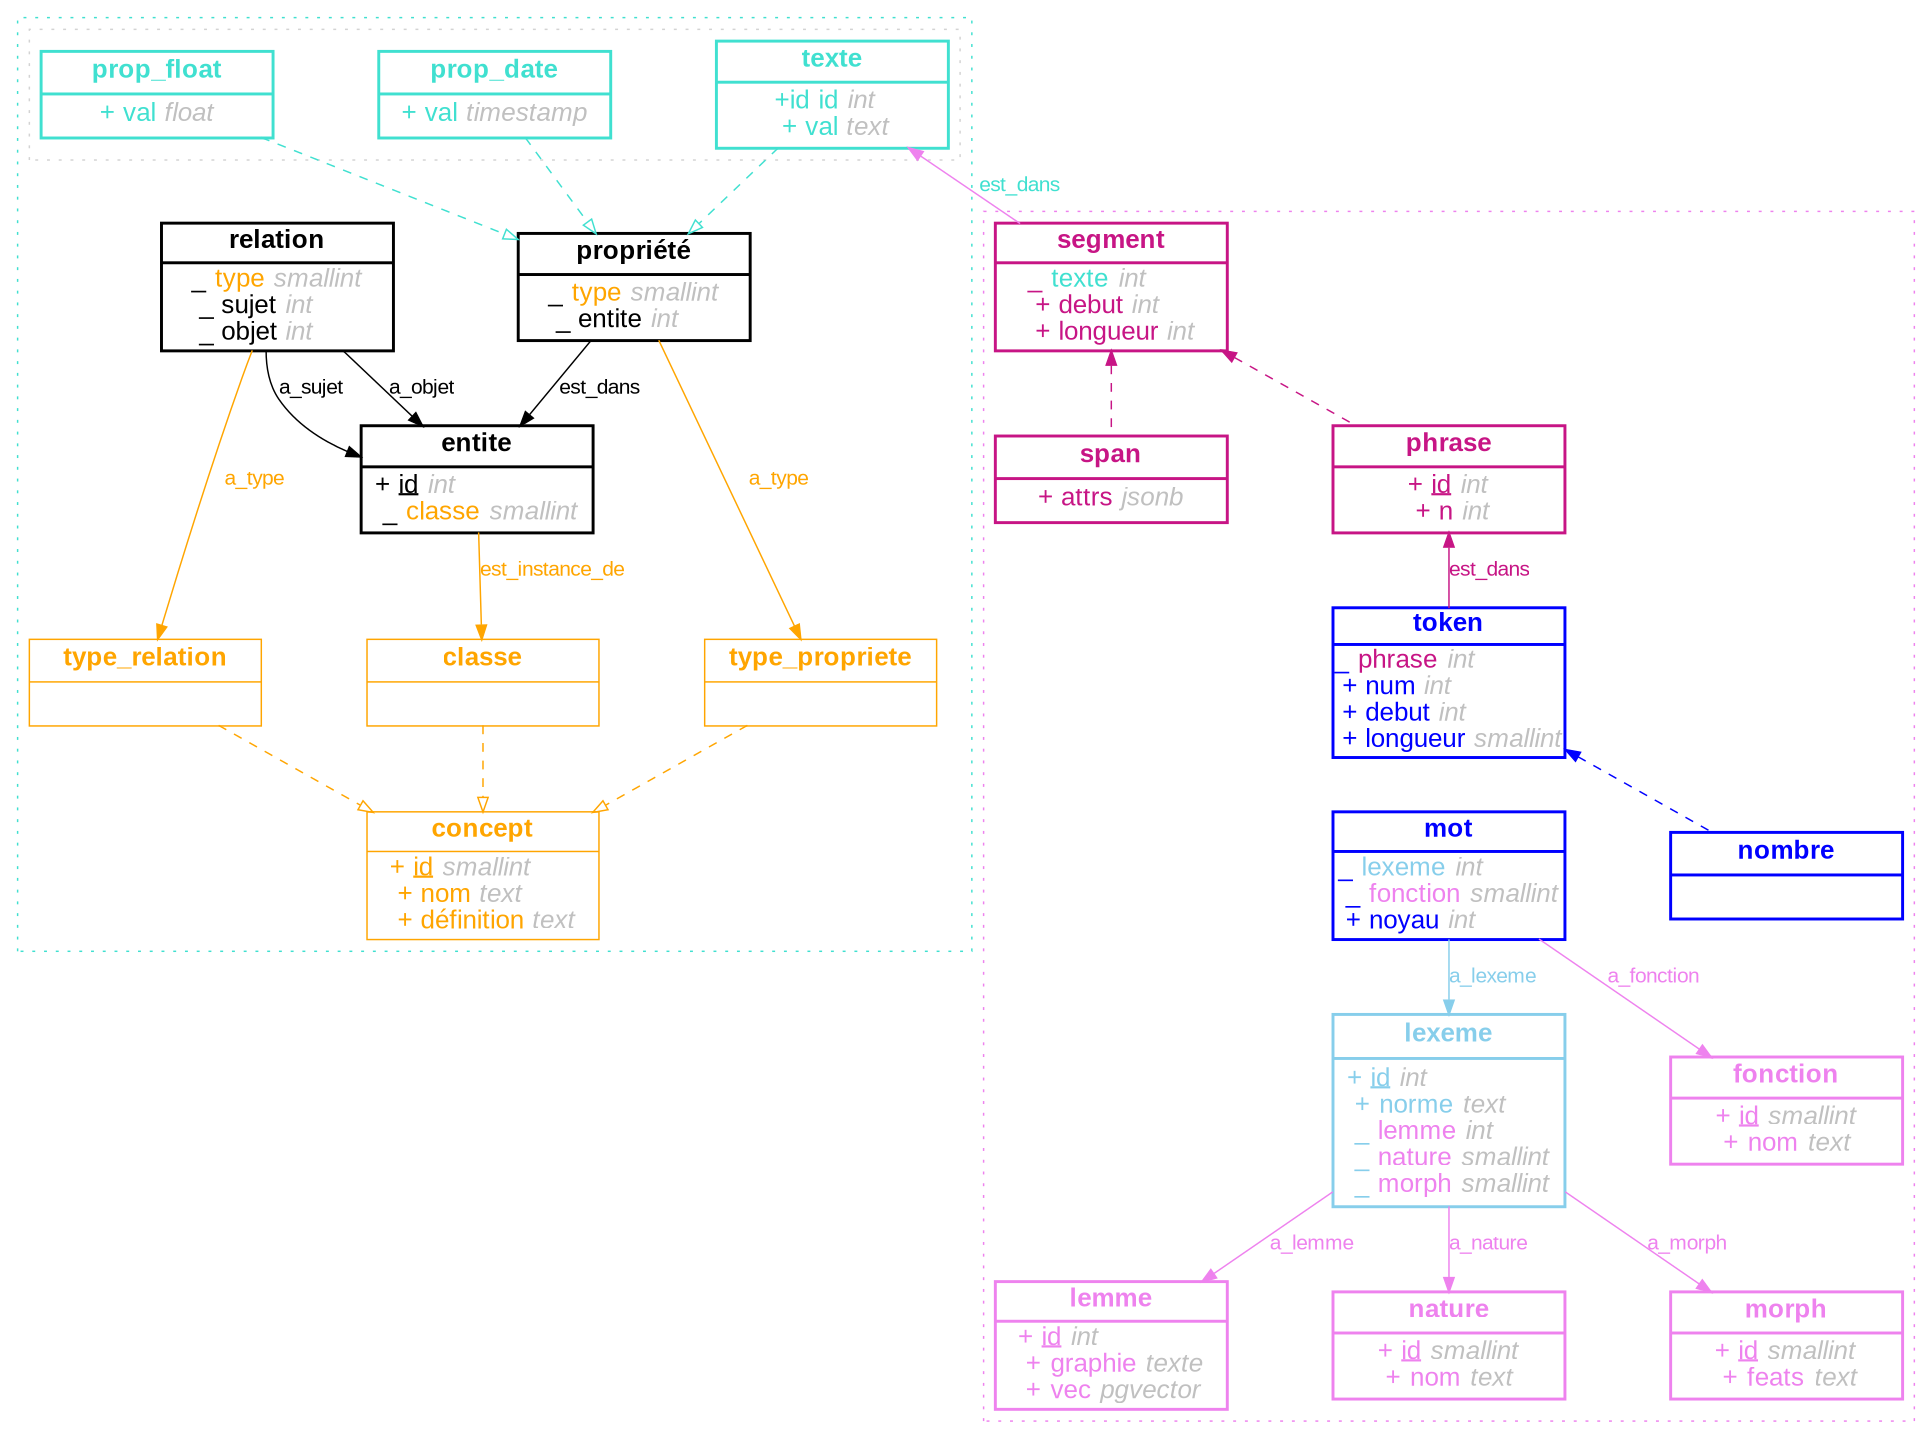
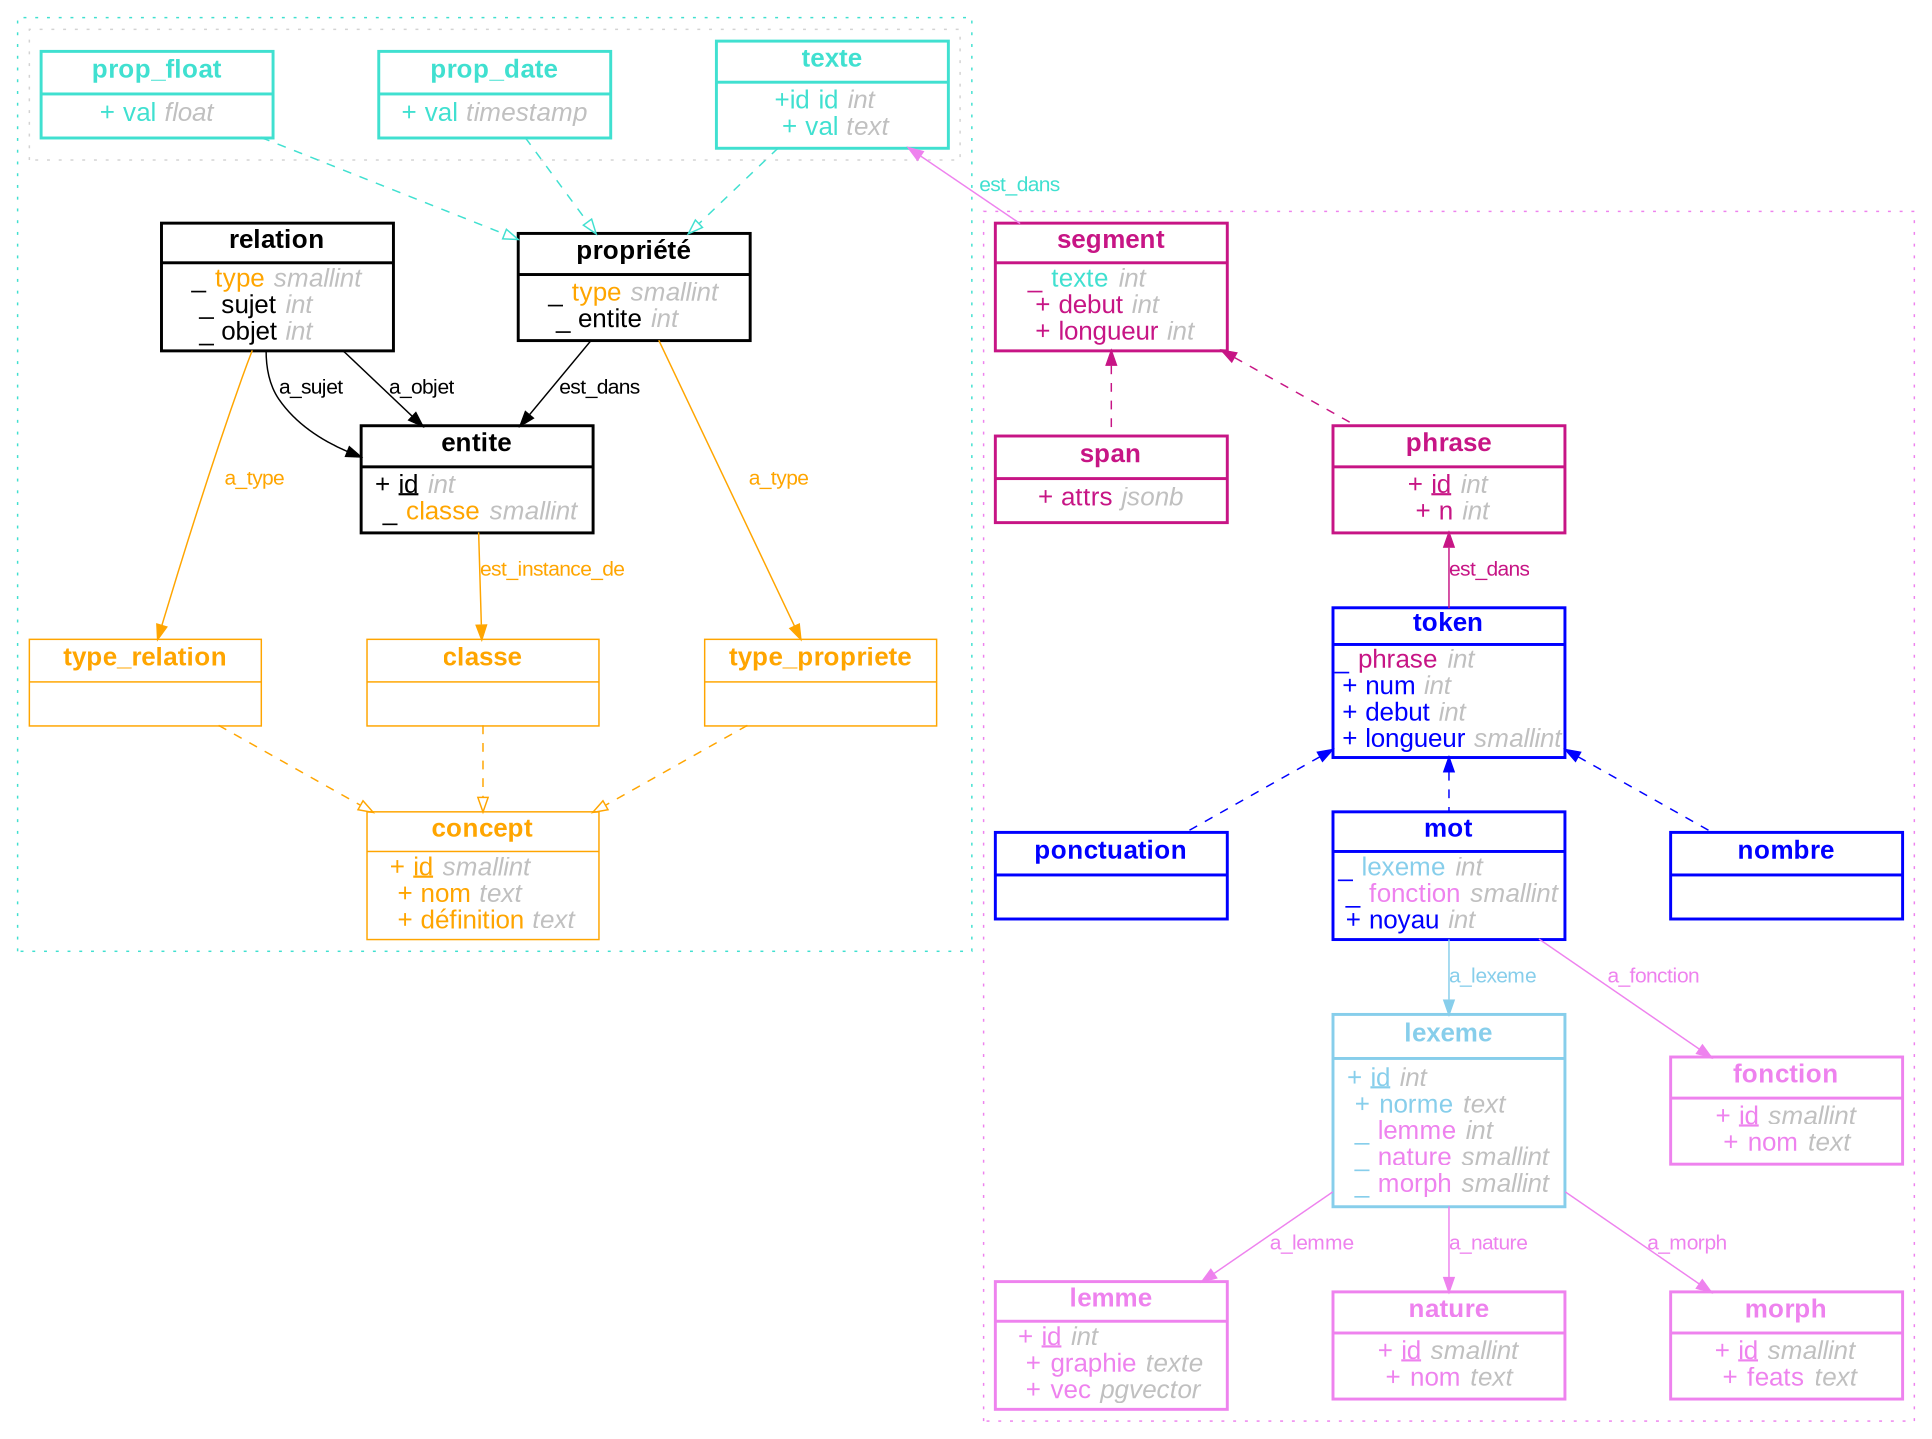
edge "mot" -> "token": added
node "ponctuation": added
